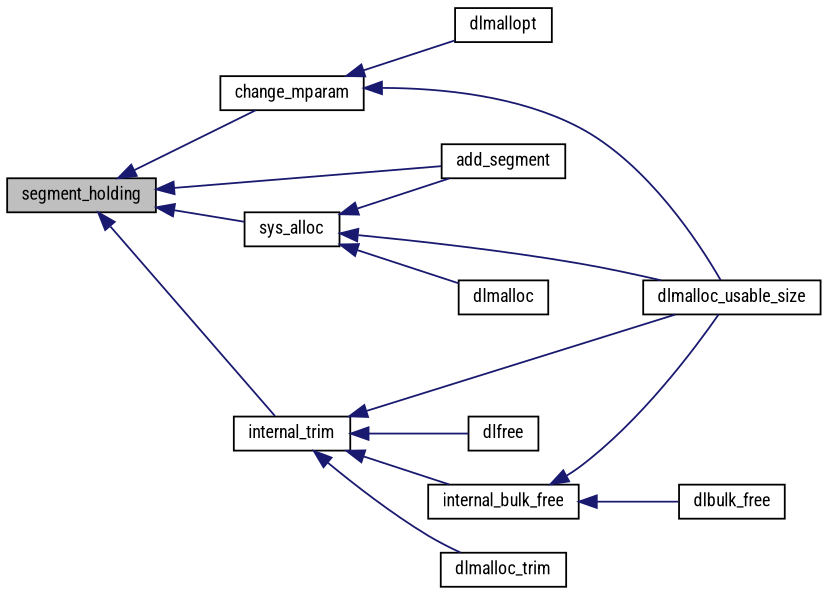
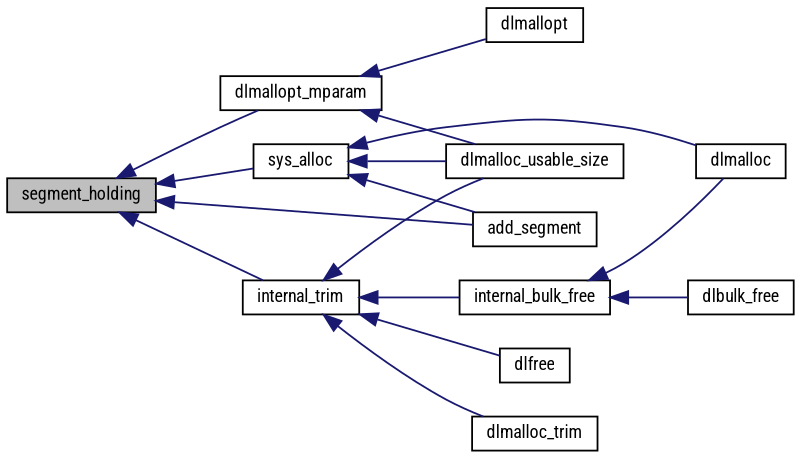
node "change_mparam": label "change_mparam" -> "dlmallopt_mparam"
edge "dlmalloc_usable_size" -> "internal_bulk_free": now "dlmalloc" -> "internal_bulk_free"
